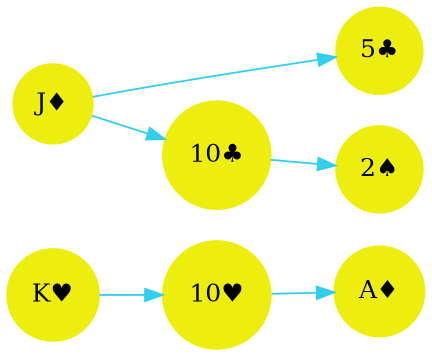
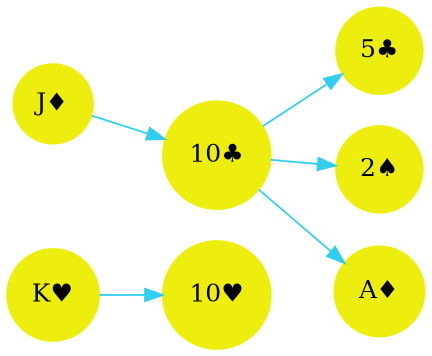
edge "J♦" -> "5♣": now "10♣" -> "5♣"
edge "10♥" -> "A♦": now "10♣" -> "A♦"
